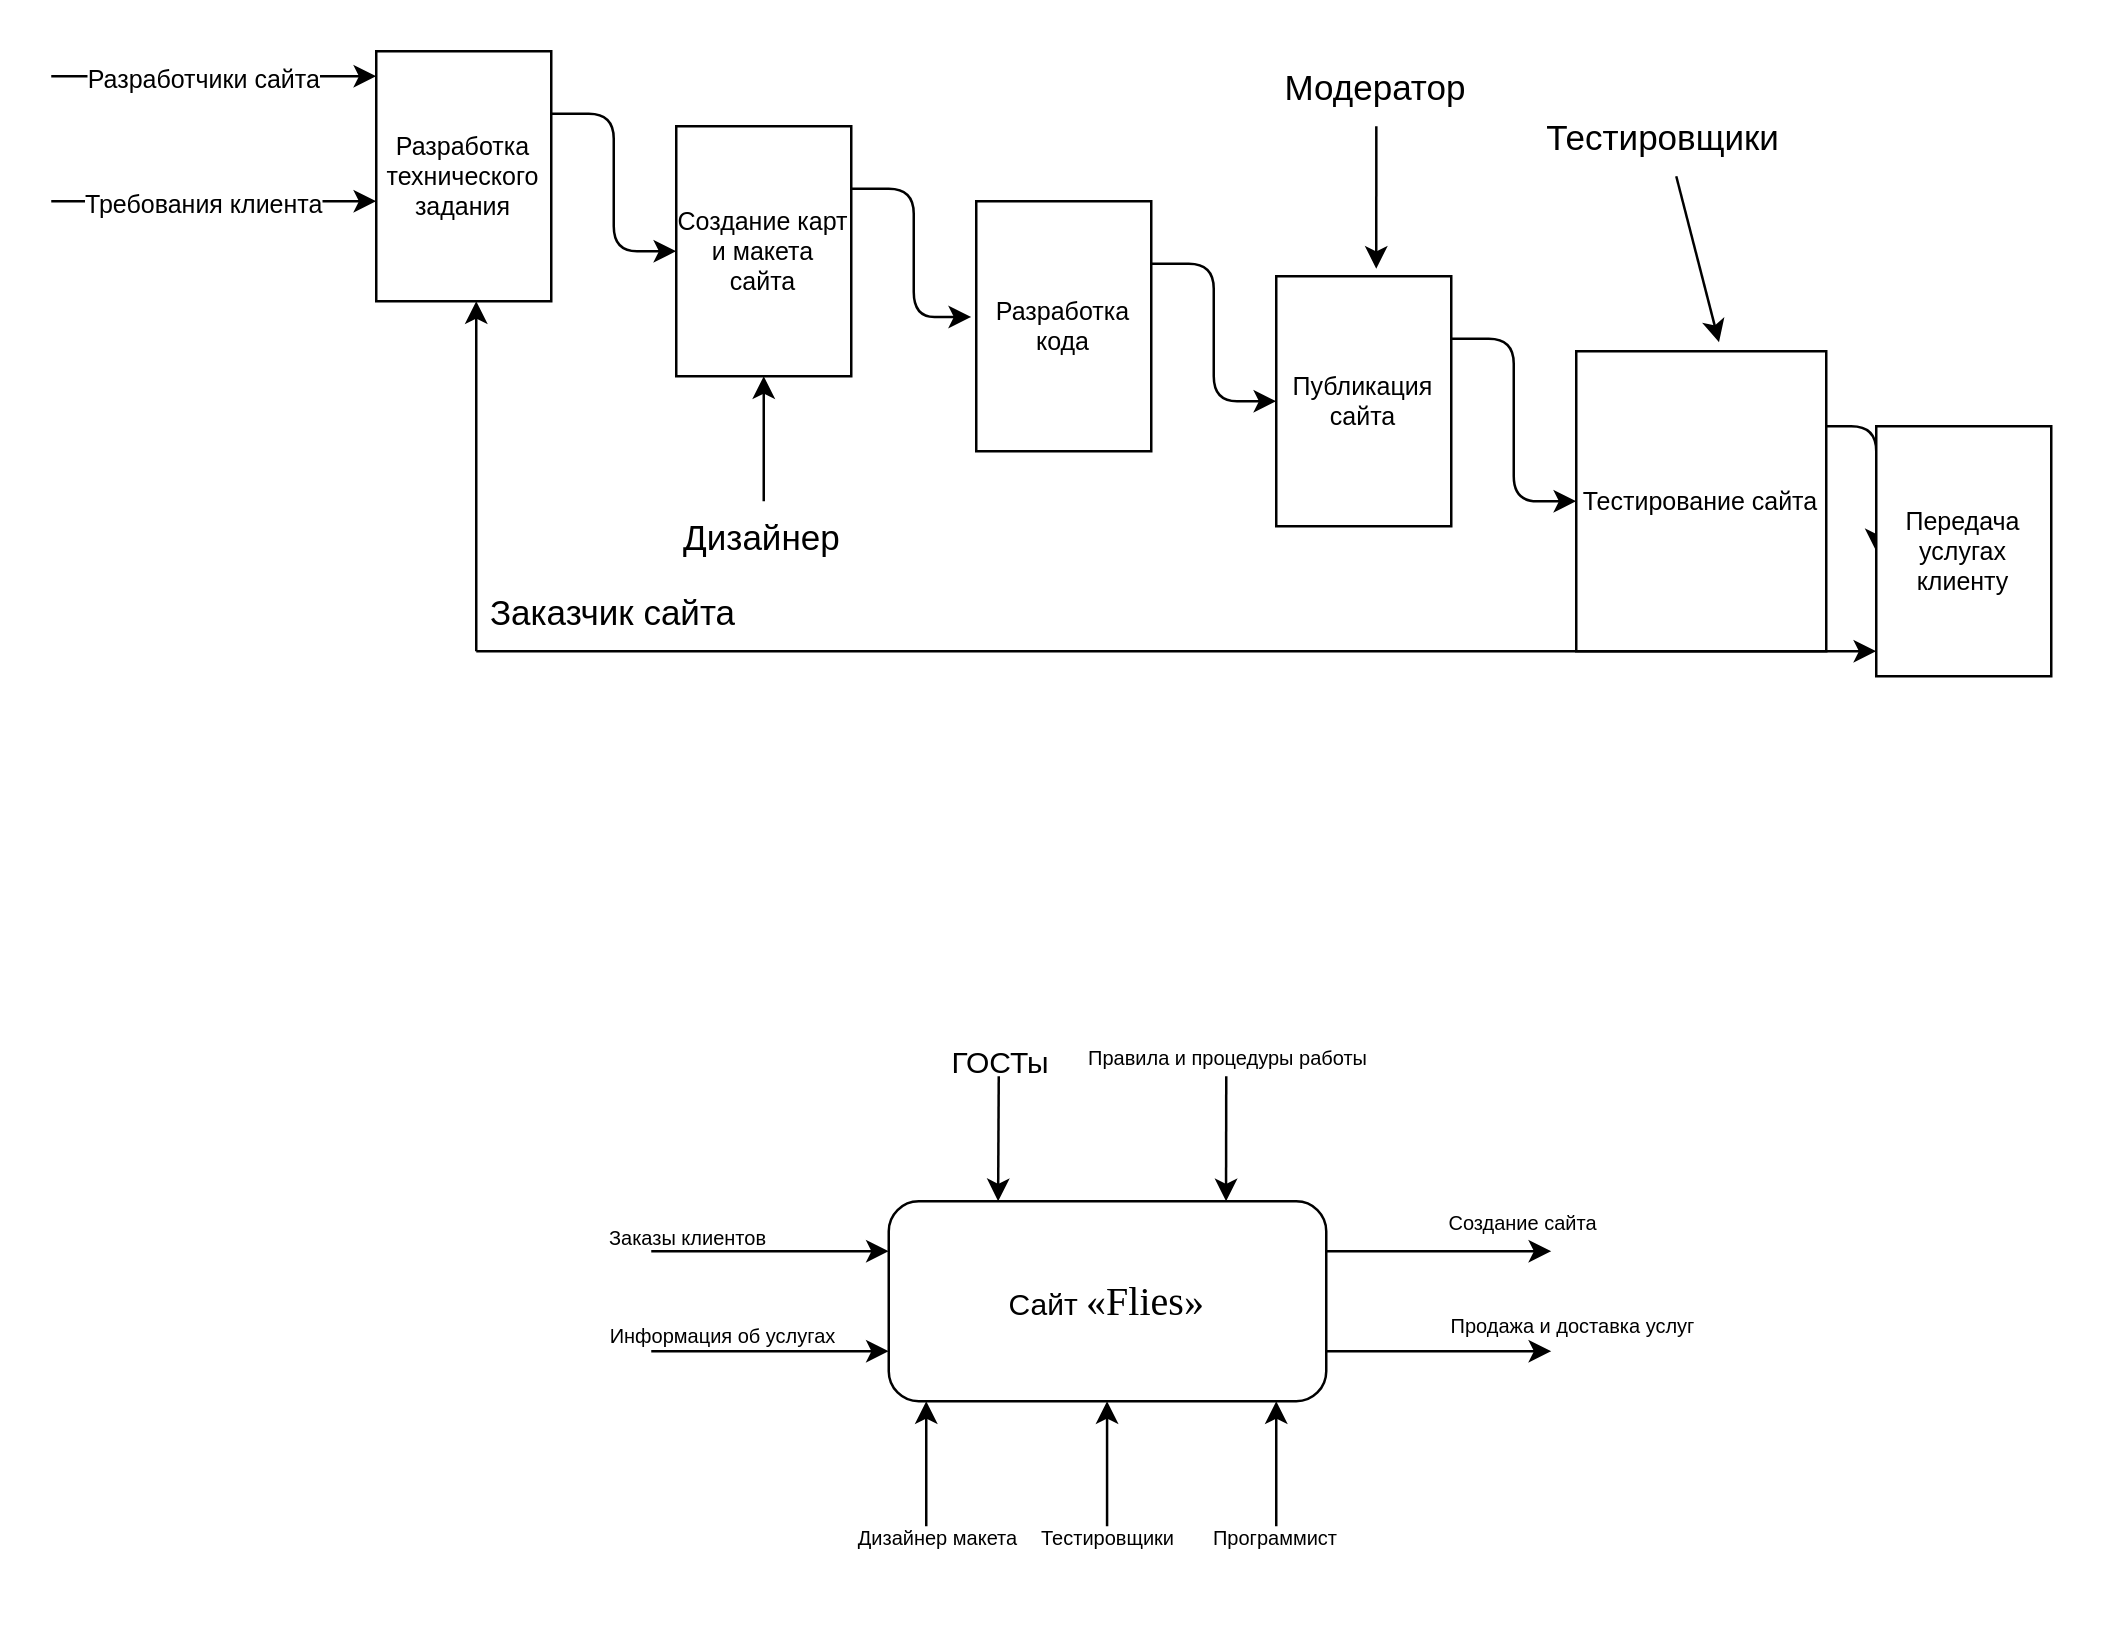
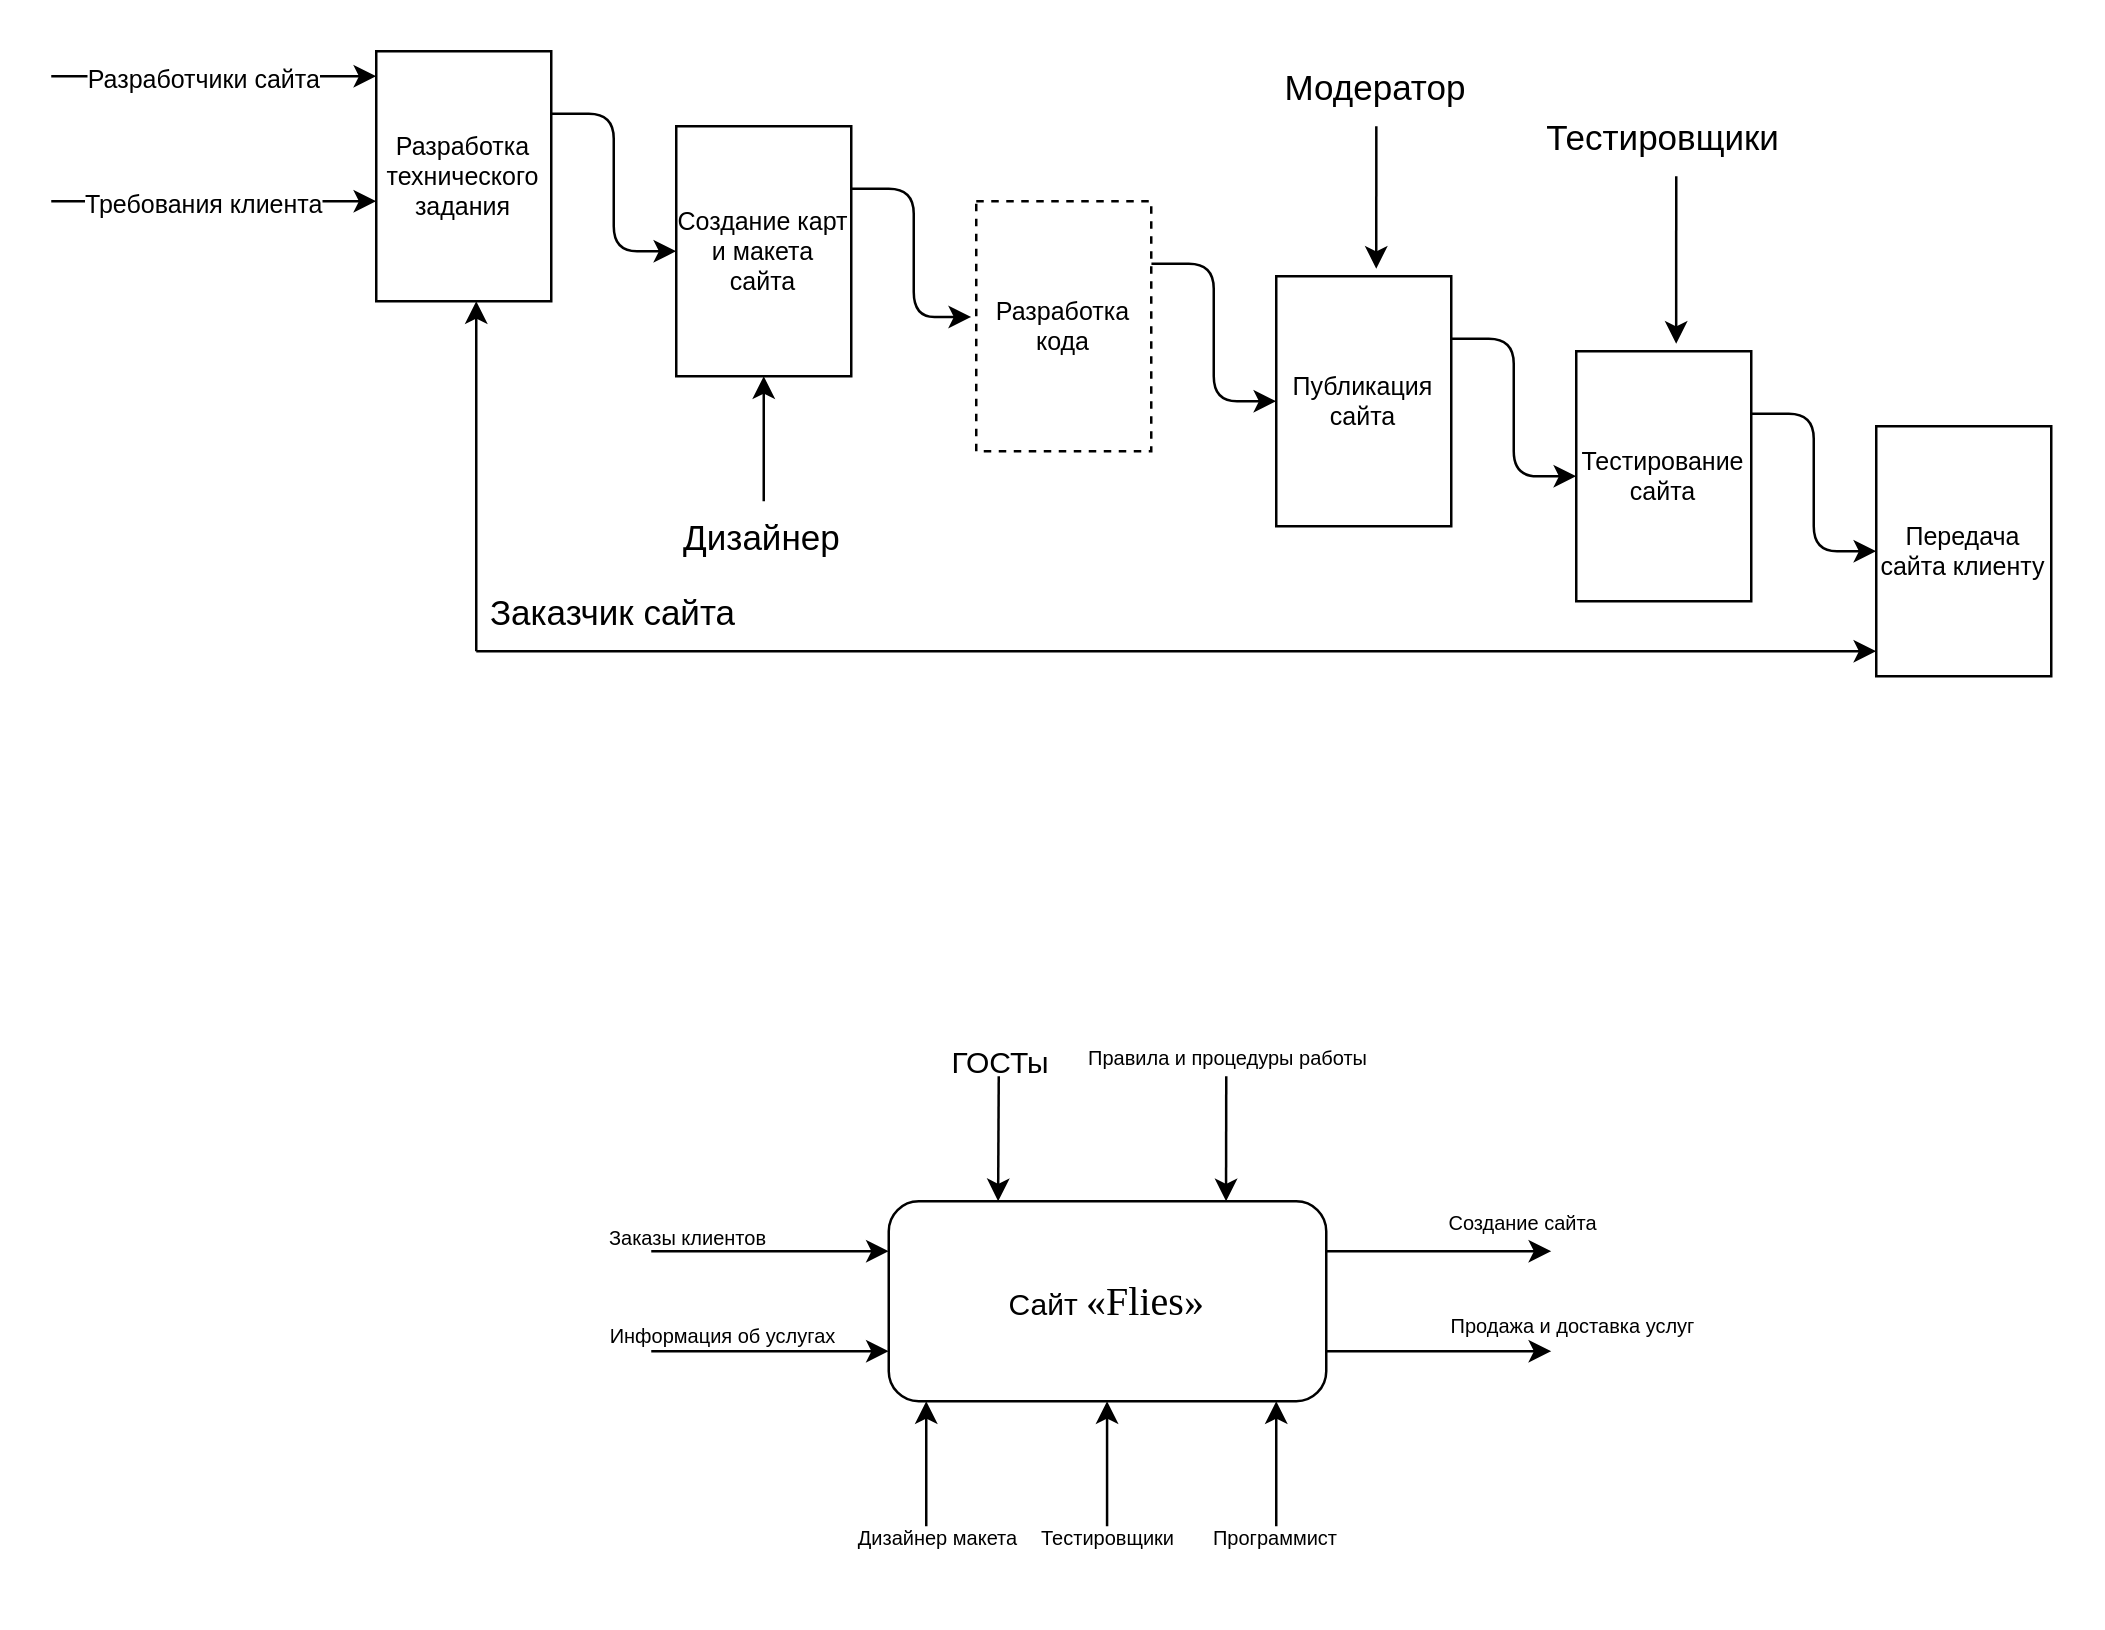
node "Разработка кода": style solid -> dashed
node "Тестирование сайта": size 250x300 -> 175x250
node "Передача услугах клиенту": label "Передача услугах клиенту" -> "Передача сайта клиенту"
